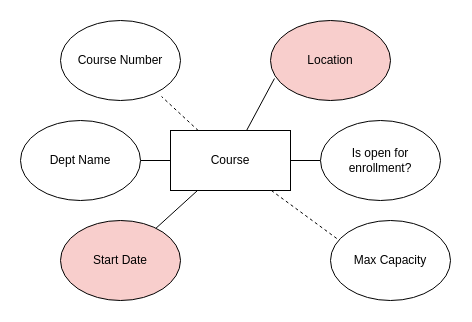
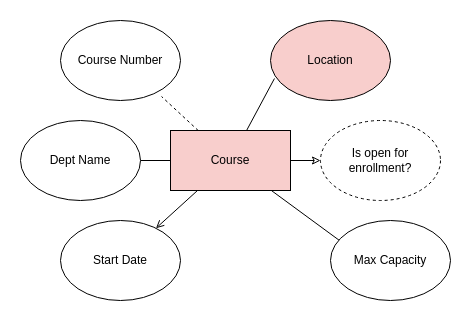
node "Course": fillcolor #ffffff -> #f8cecc
edge "Course" -- "Is open for enrollment?": arrowhead none -> classic
node "Is open for enrollment?": style solid -> dashed
edge "Course" -- "Max Capacity": style dashed -> solid
edge "Course" -- "Start Date": arrowhead none -> open
node "Start Date": fillcolor #f8cecc -> #ffffff
